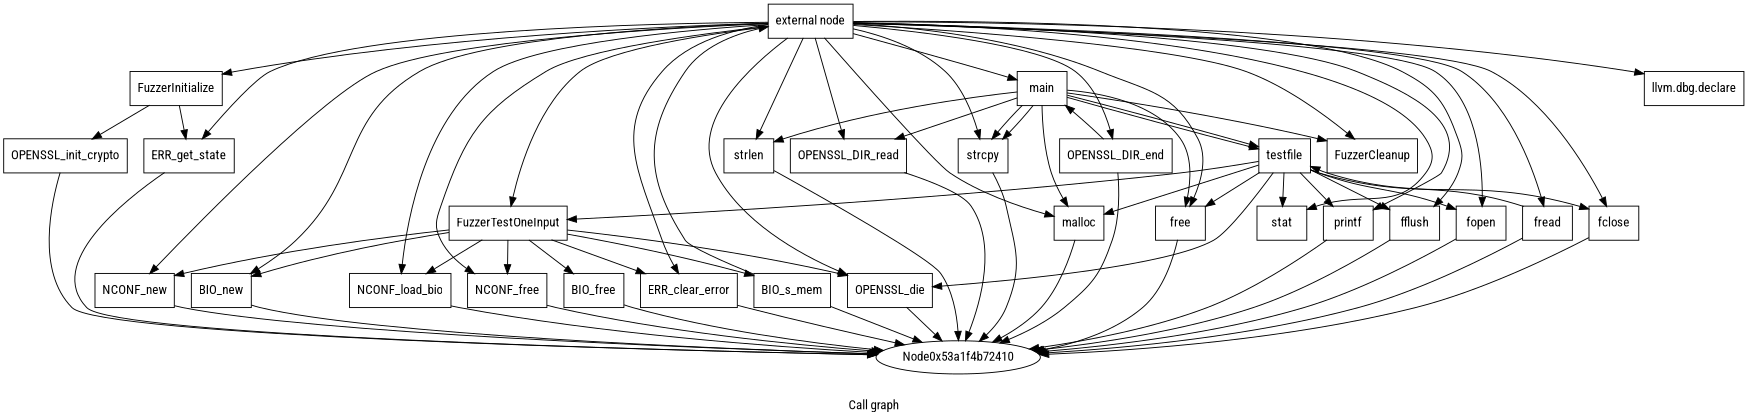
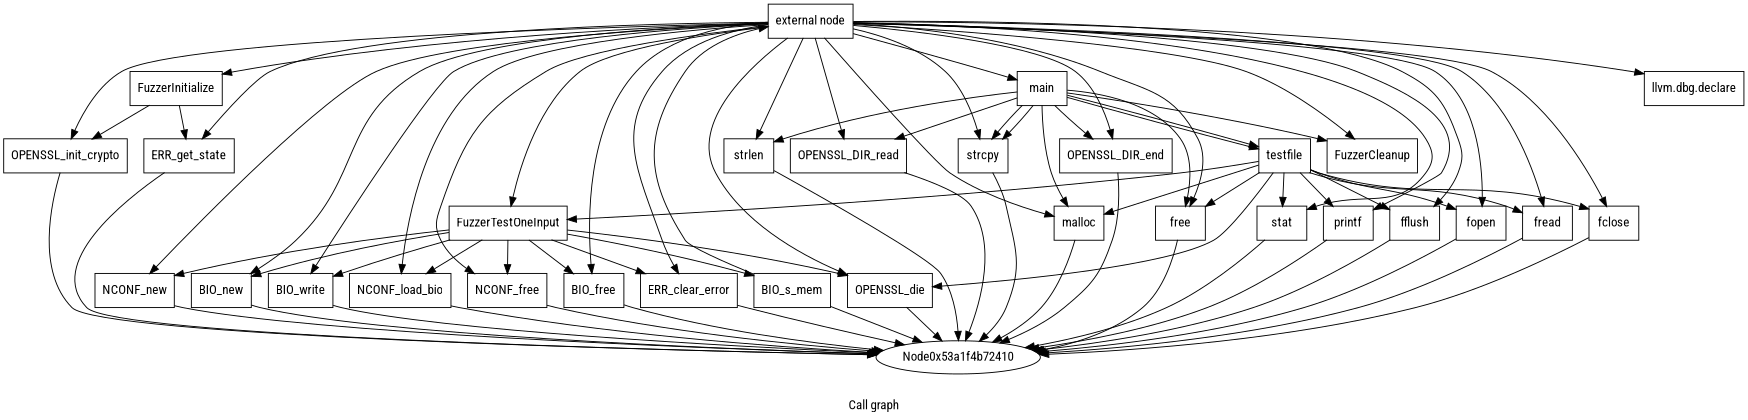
edge "external node" -> "OPENSSL_init_crypto": added
edge "external node" -> "BIO_free": added
edge "OPENSSL_DIR_end" -> "main": reversed
edge "fread" -> "testfile": reversed
node "BIO_write": added
edge "stat" -> "Node0x53a1f4b72410": added
